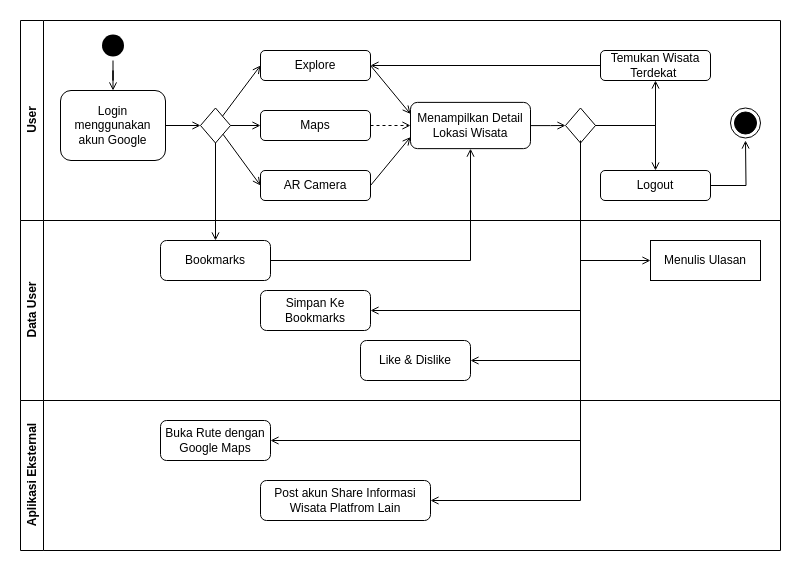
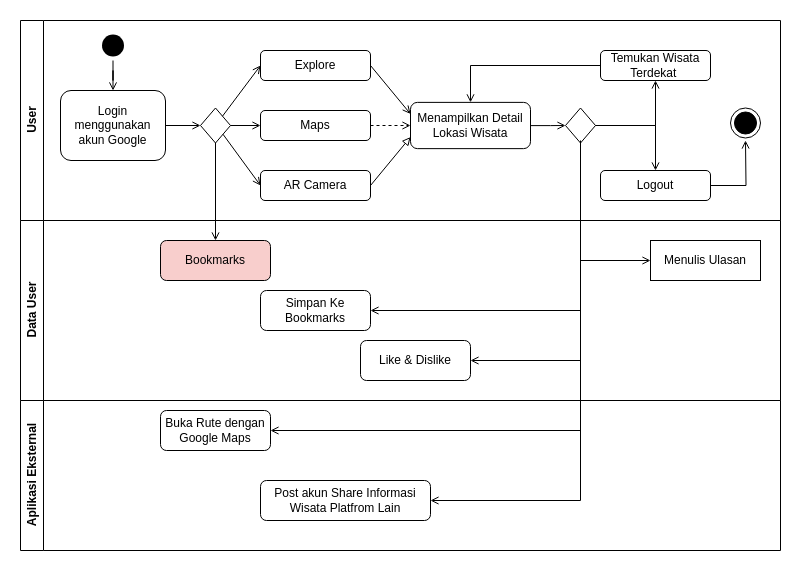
edge "Temukan Wisata Terdekat" -> "Explore": now "Temukan Wisata Terdekat" -> "Menampilkan Detail Lokasi Wisata"
edge "AR Camera" -> "Menampilkan Detail Lokasi Wisata": arrowhead open -> block
node "Bookmarks": fillcolor #ffffff -> #f8cecc
edge "Bookmarks" -> "Menampilkan Detail Lokasi Wisata": removed
node "Buka Rute dengan Google Maps": moved (216, 441) -> (216, 431)
